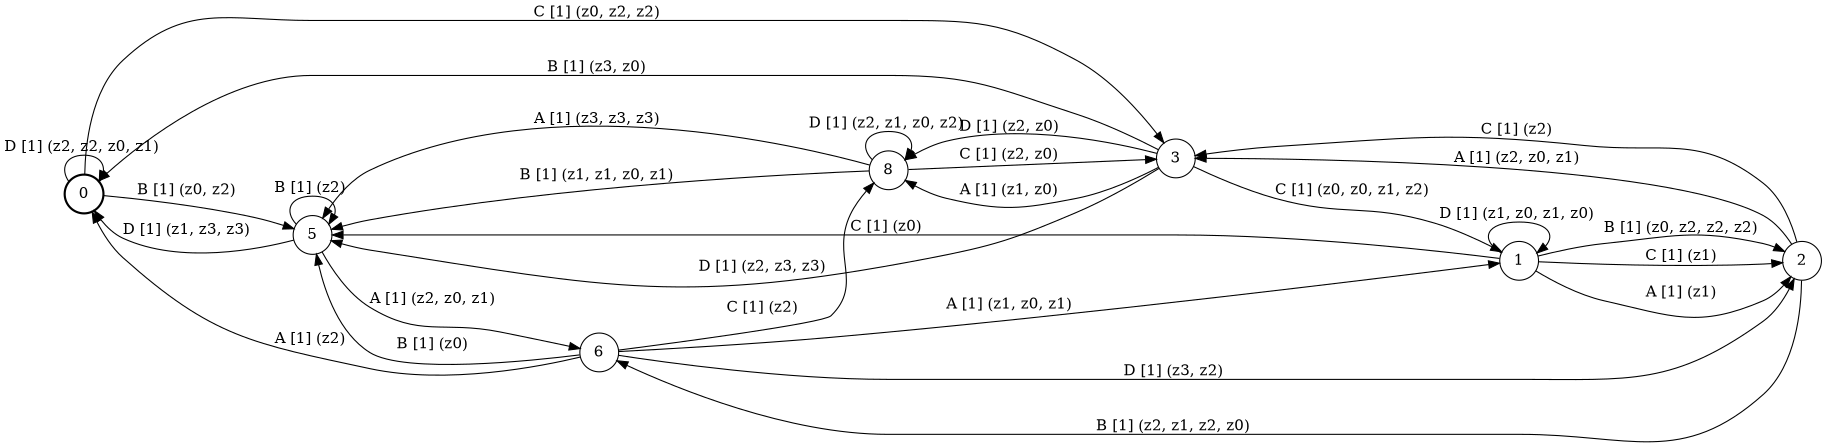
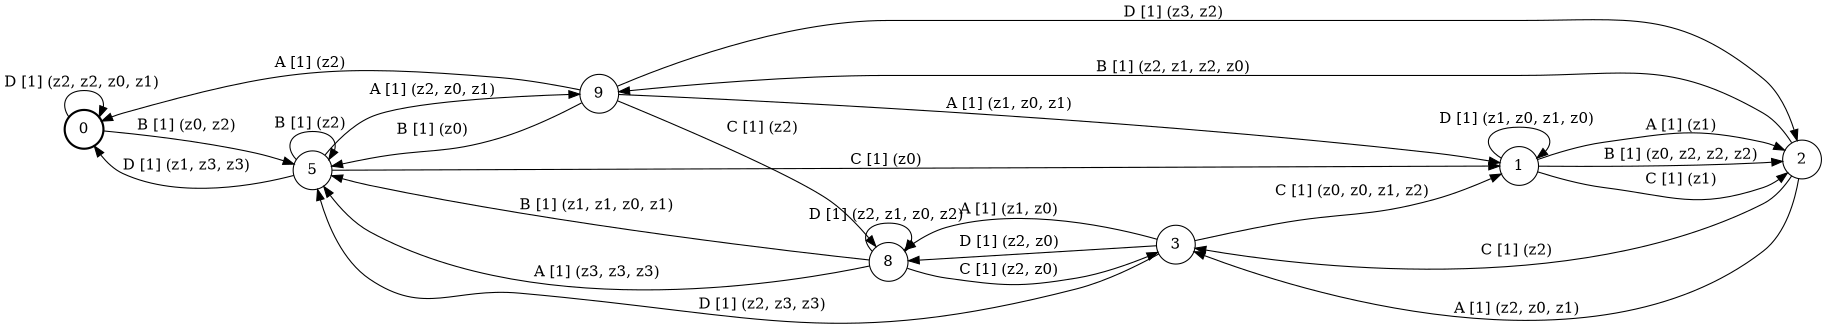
edge "0" -> "3": removed, label "C [1] (z0, z2, z2)"
edge "3" -> "0": removed, label "B [1] (z3, z0)"
edge "1" -> "5": reversed
node "6": label "6" -> "9"
